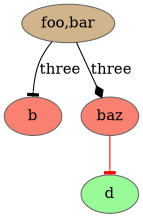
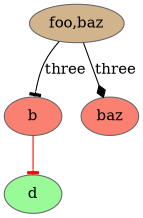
node "foo,bar": label "foo,bar" -> "foo,baz"
edge "baz" -> "d": now "b" -> "d"
